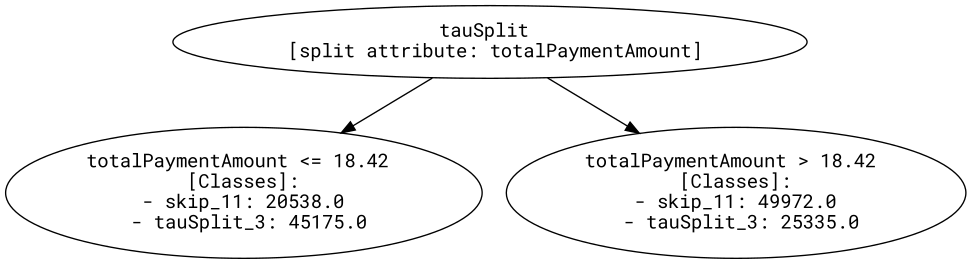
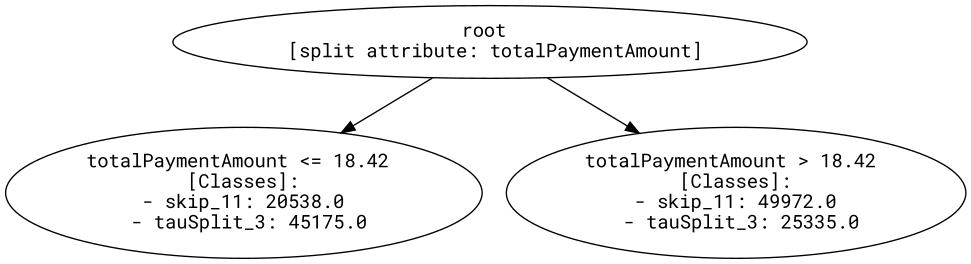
node "tauSplit [split attribute: totalPaymentAmount]": label "tauSplit [split attribute: totalPaymentAmount]" -> "root [split attribute: totalPaymentAmount]"
